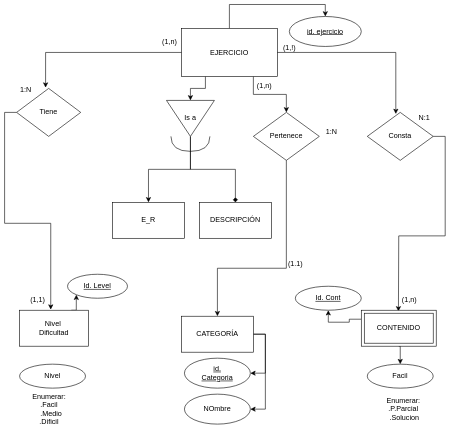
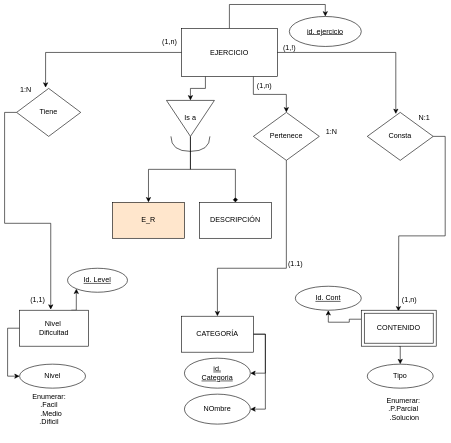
node "E_R": fillcolor #ffffff -> #ffe6cc
node "Id. Level": moved (98, 287) -> (98, 281)
edge "Nivel Dificultad" -> "Nivel": added
node "Facil": label "Facil" -> "Tipo"
